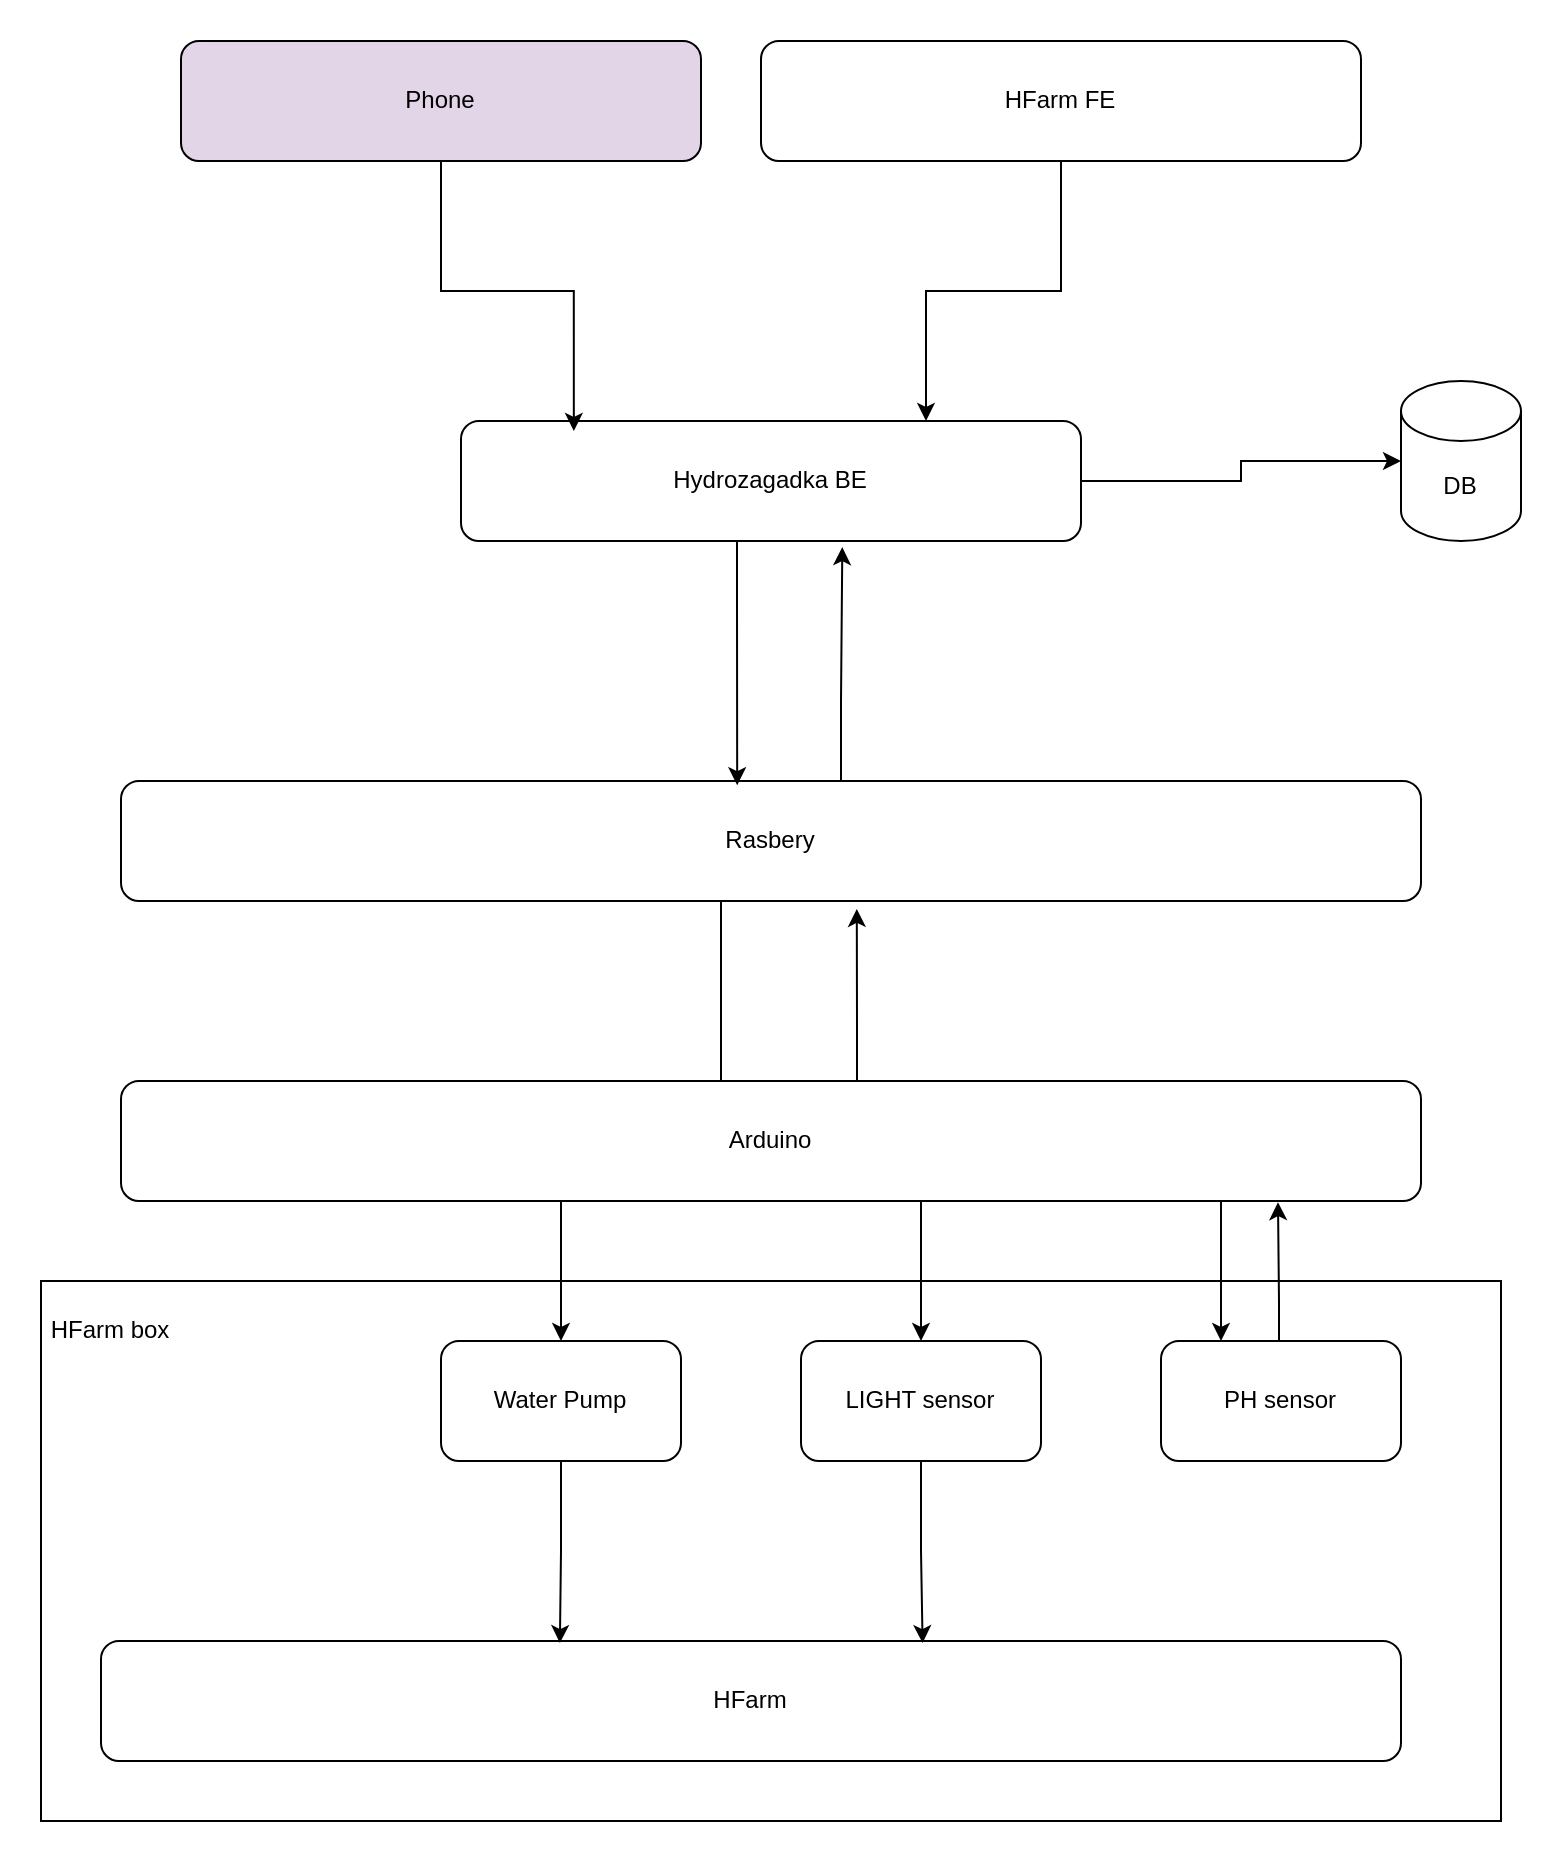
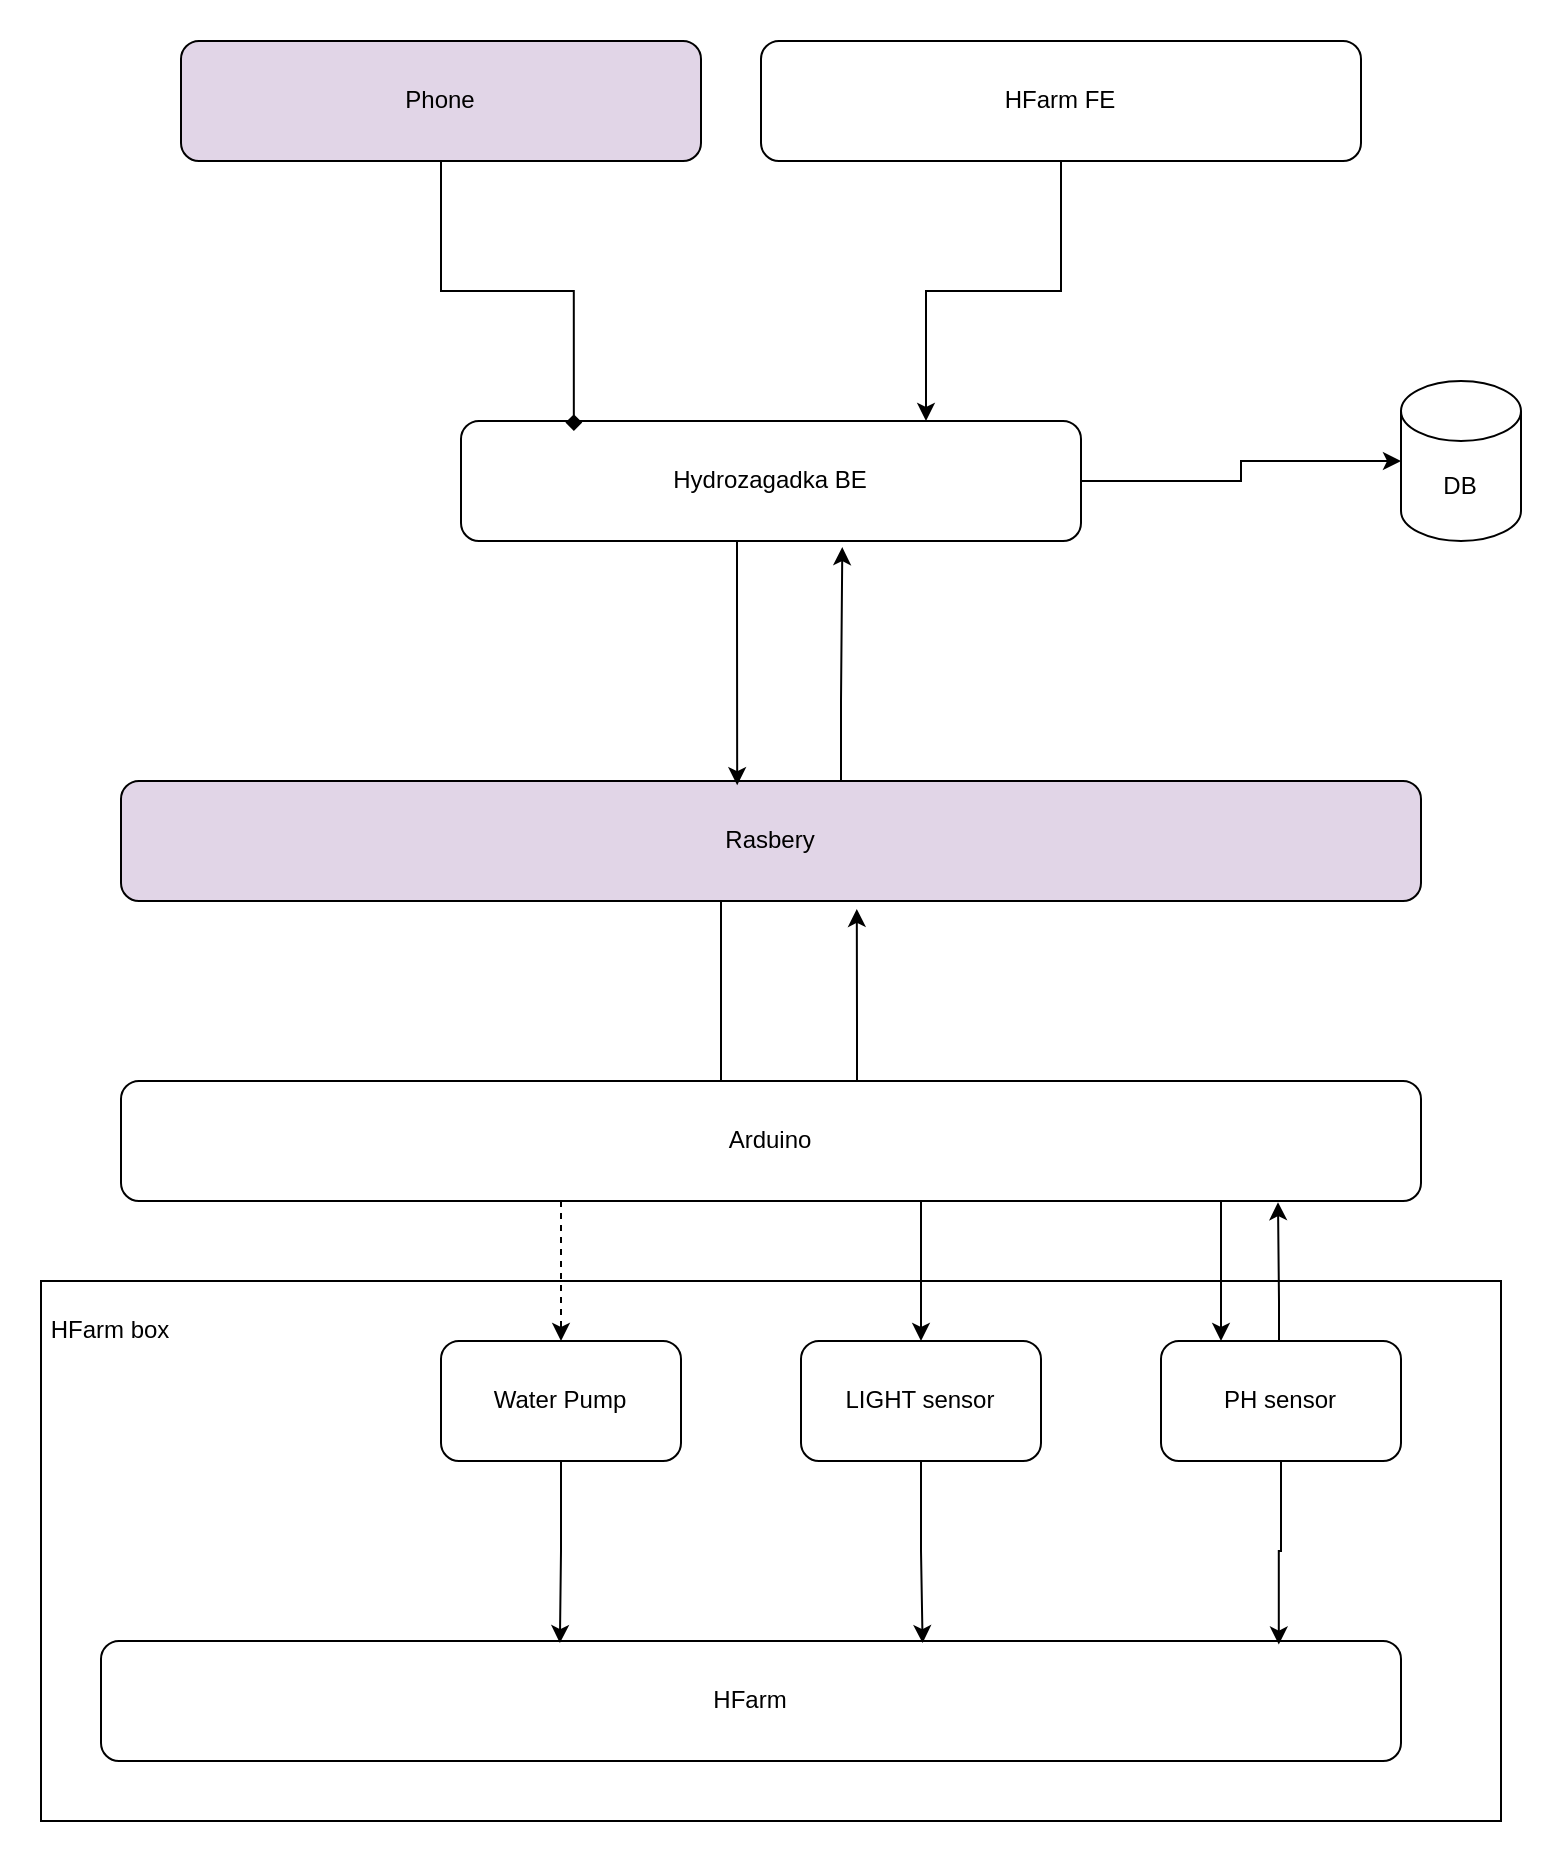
edge "Phone" -> "Hydrozagadka BE": arrowhead classic -> diamond
node "Rasbery": fillcolor #ffffff -> #e1d5e7
edge "Arduino" -> "Water Pump": style solid -> dashed
edge "PH sensor" -> "HFarm": added
